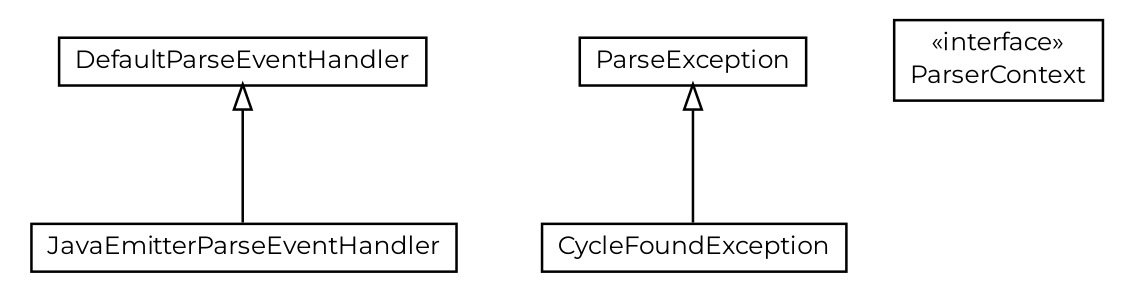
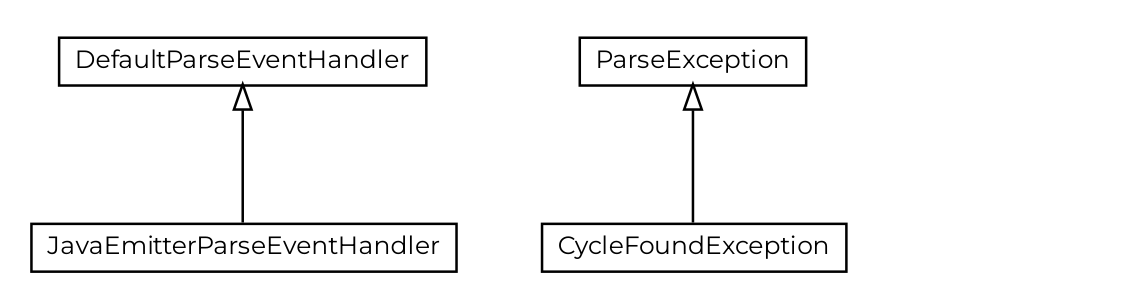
node "ParserContext": removed
